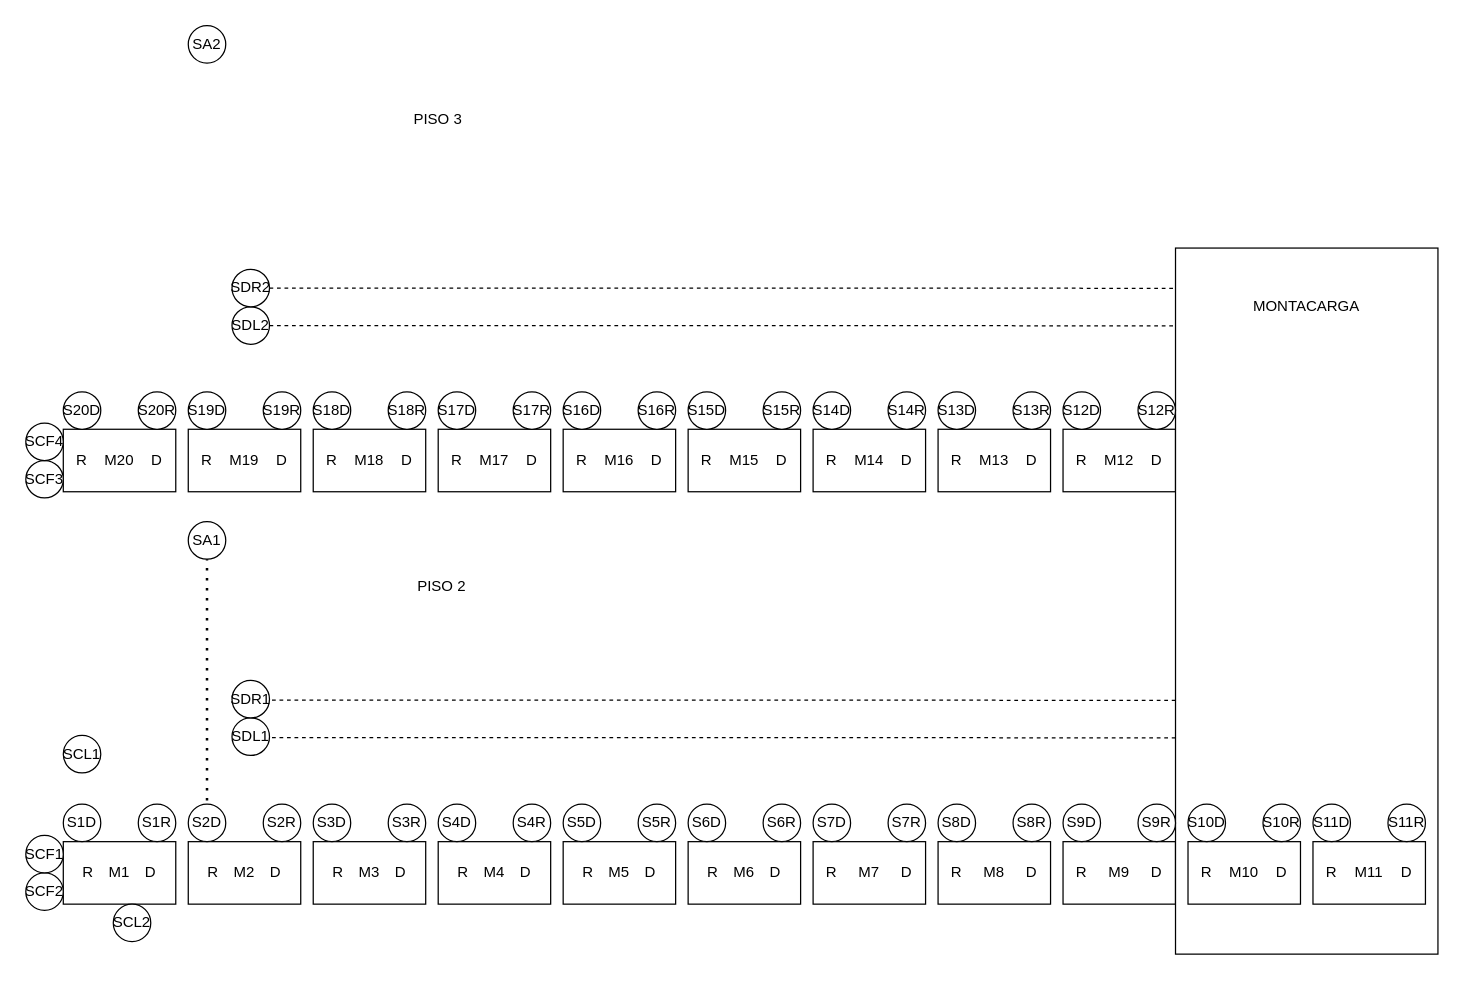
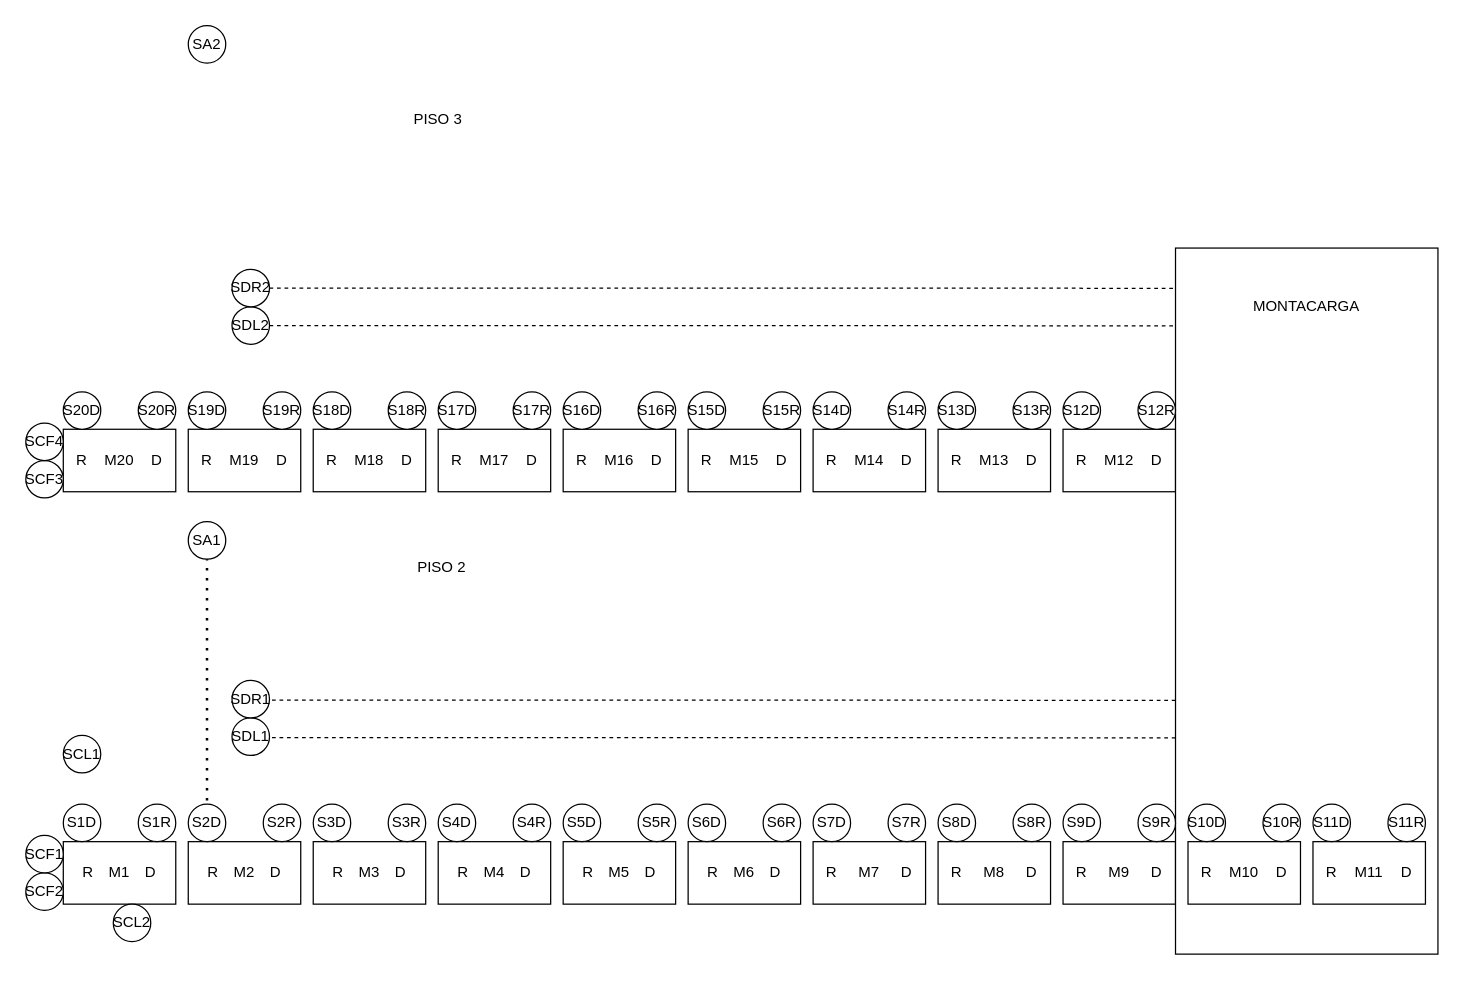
node "PISO 2": moved (442, 587) -> (442, 568)
